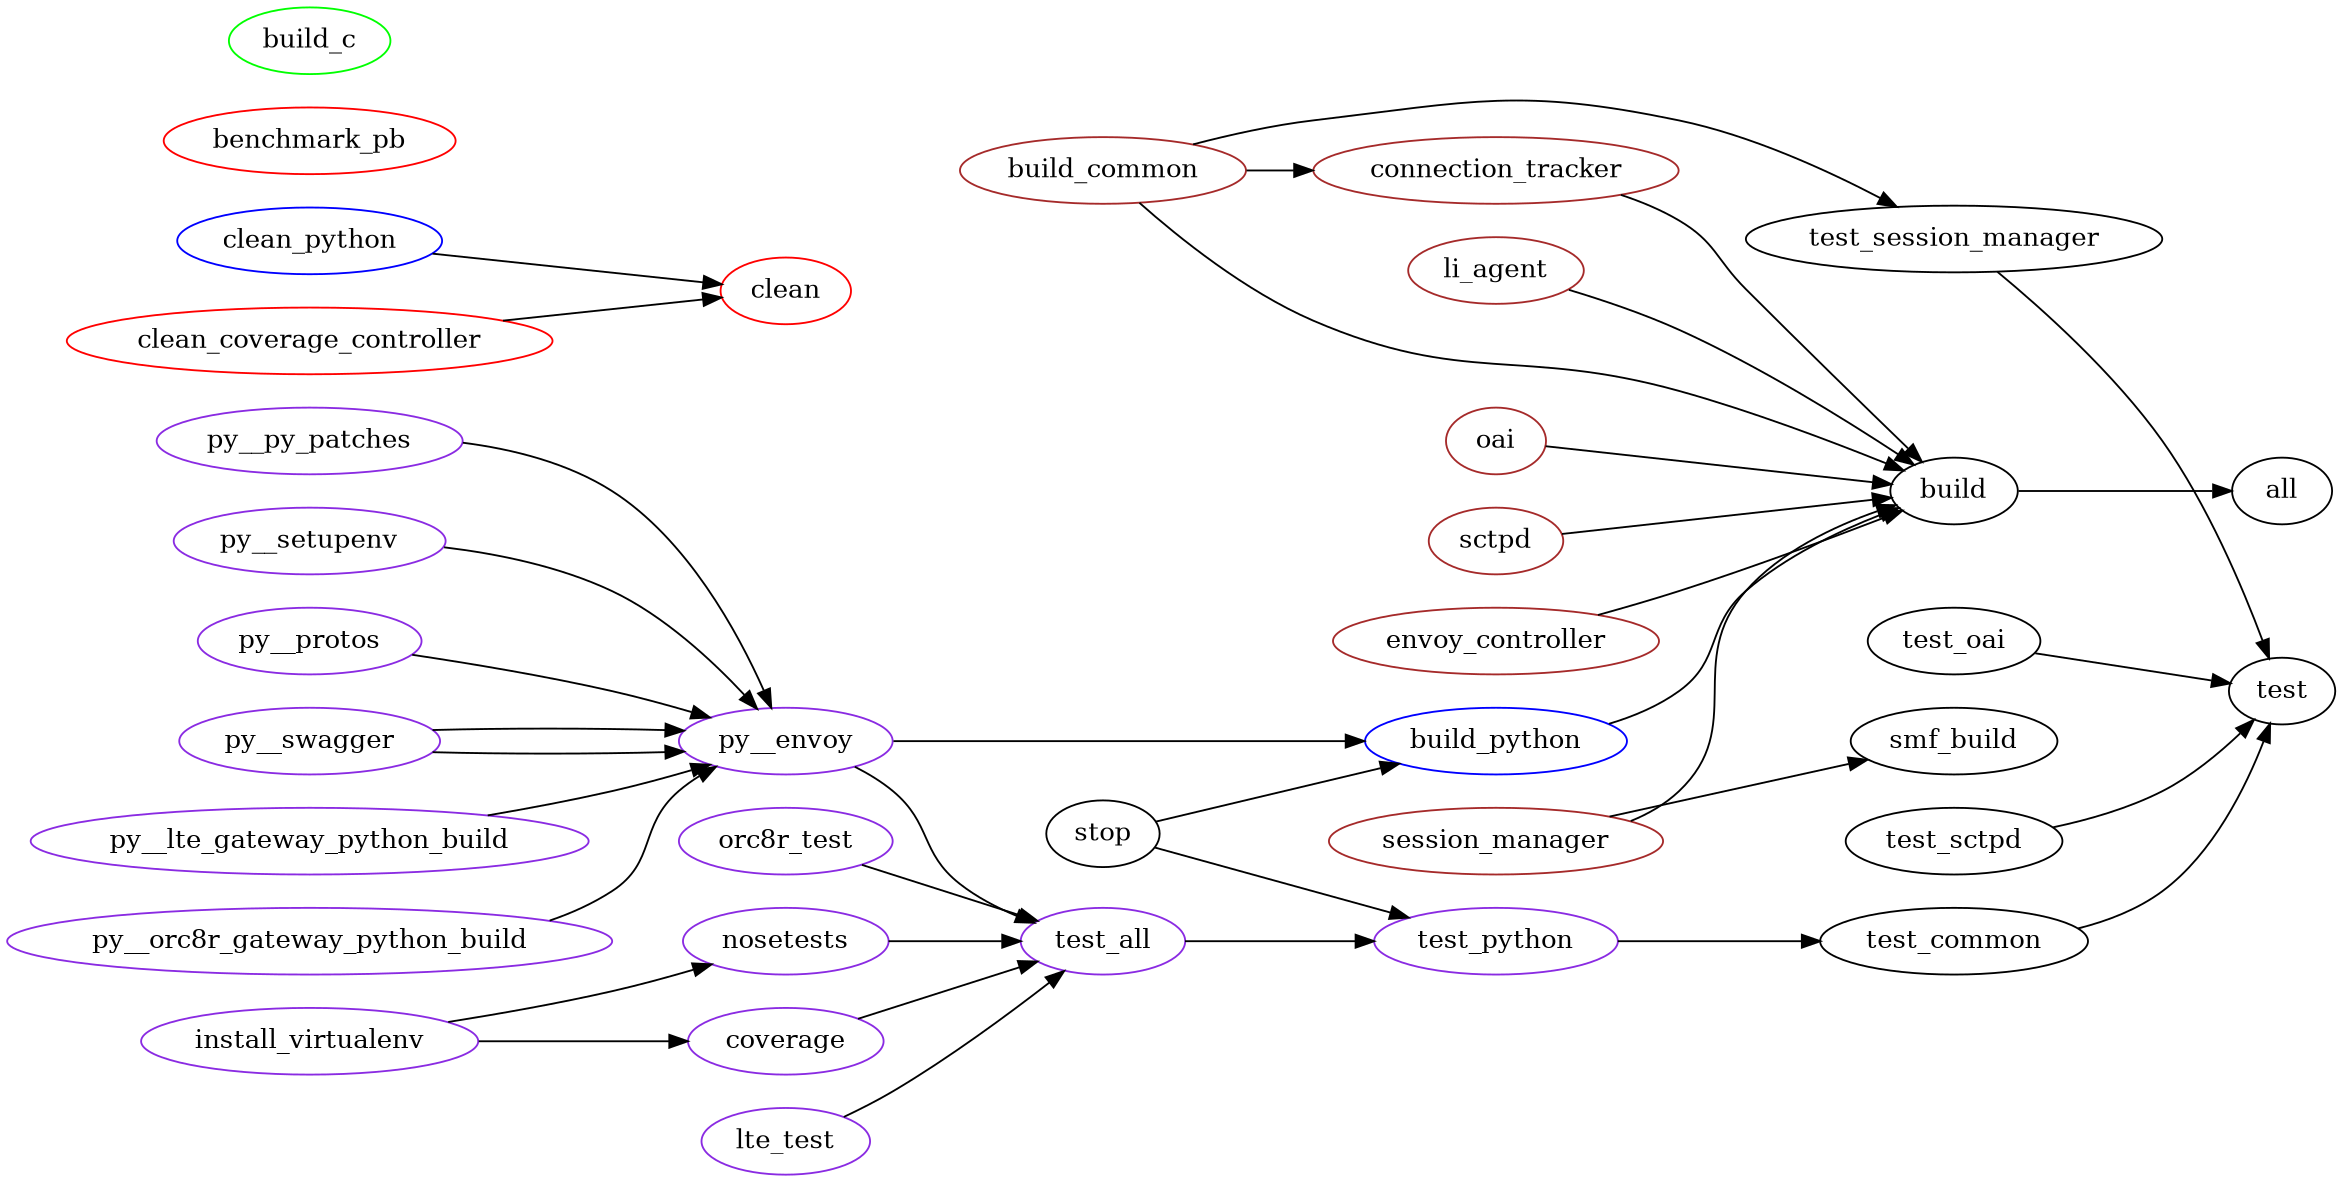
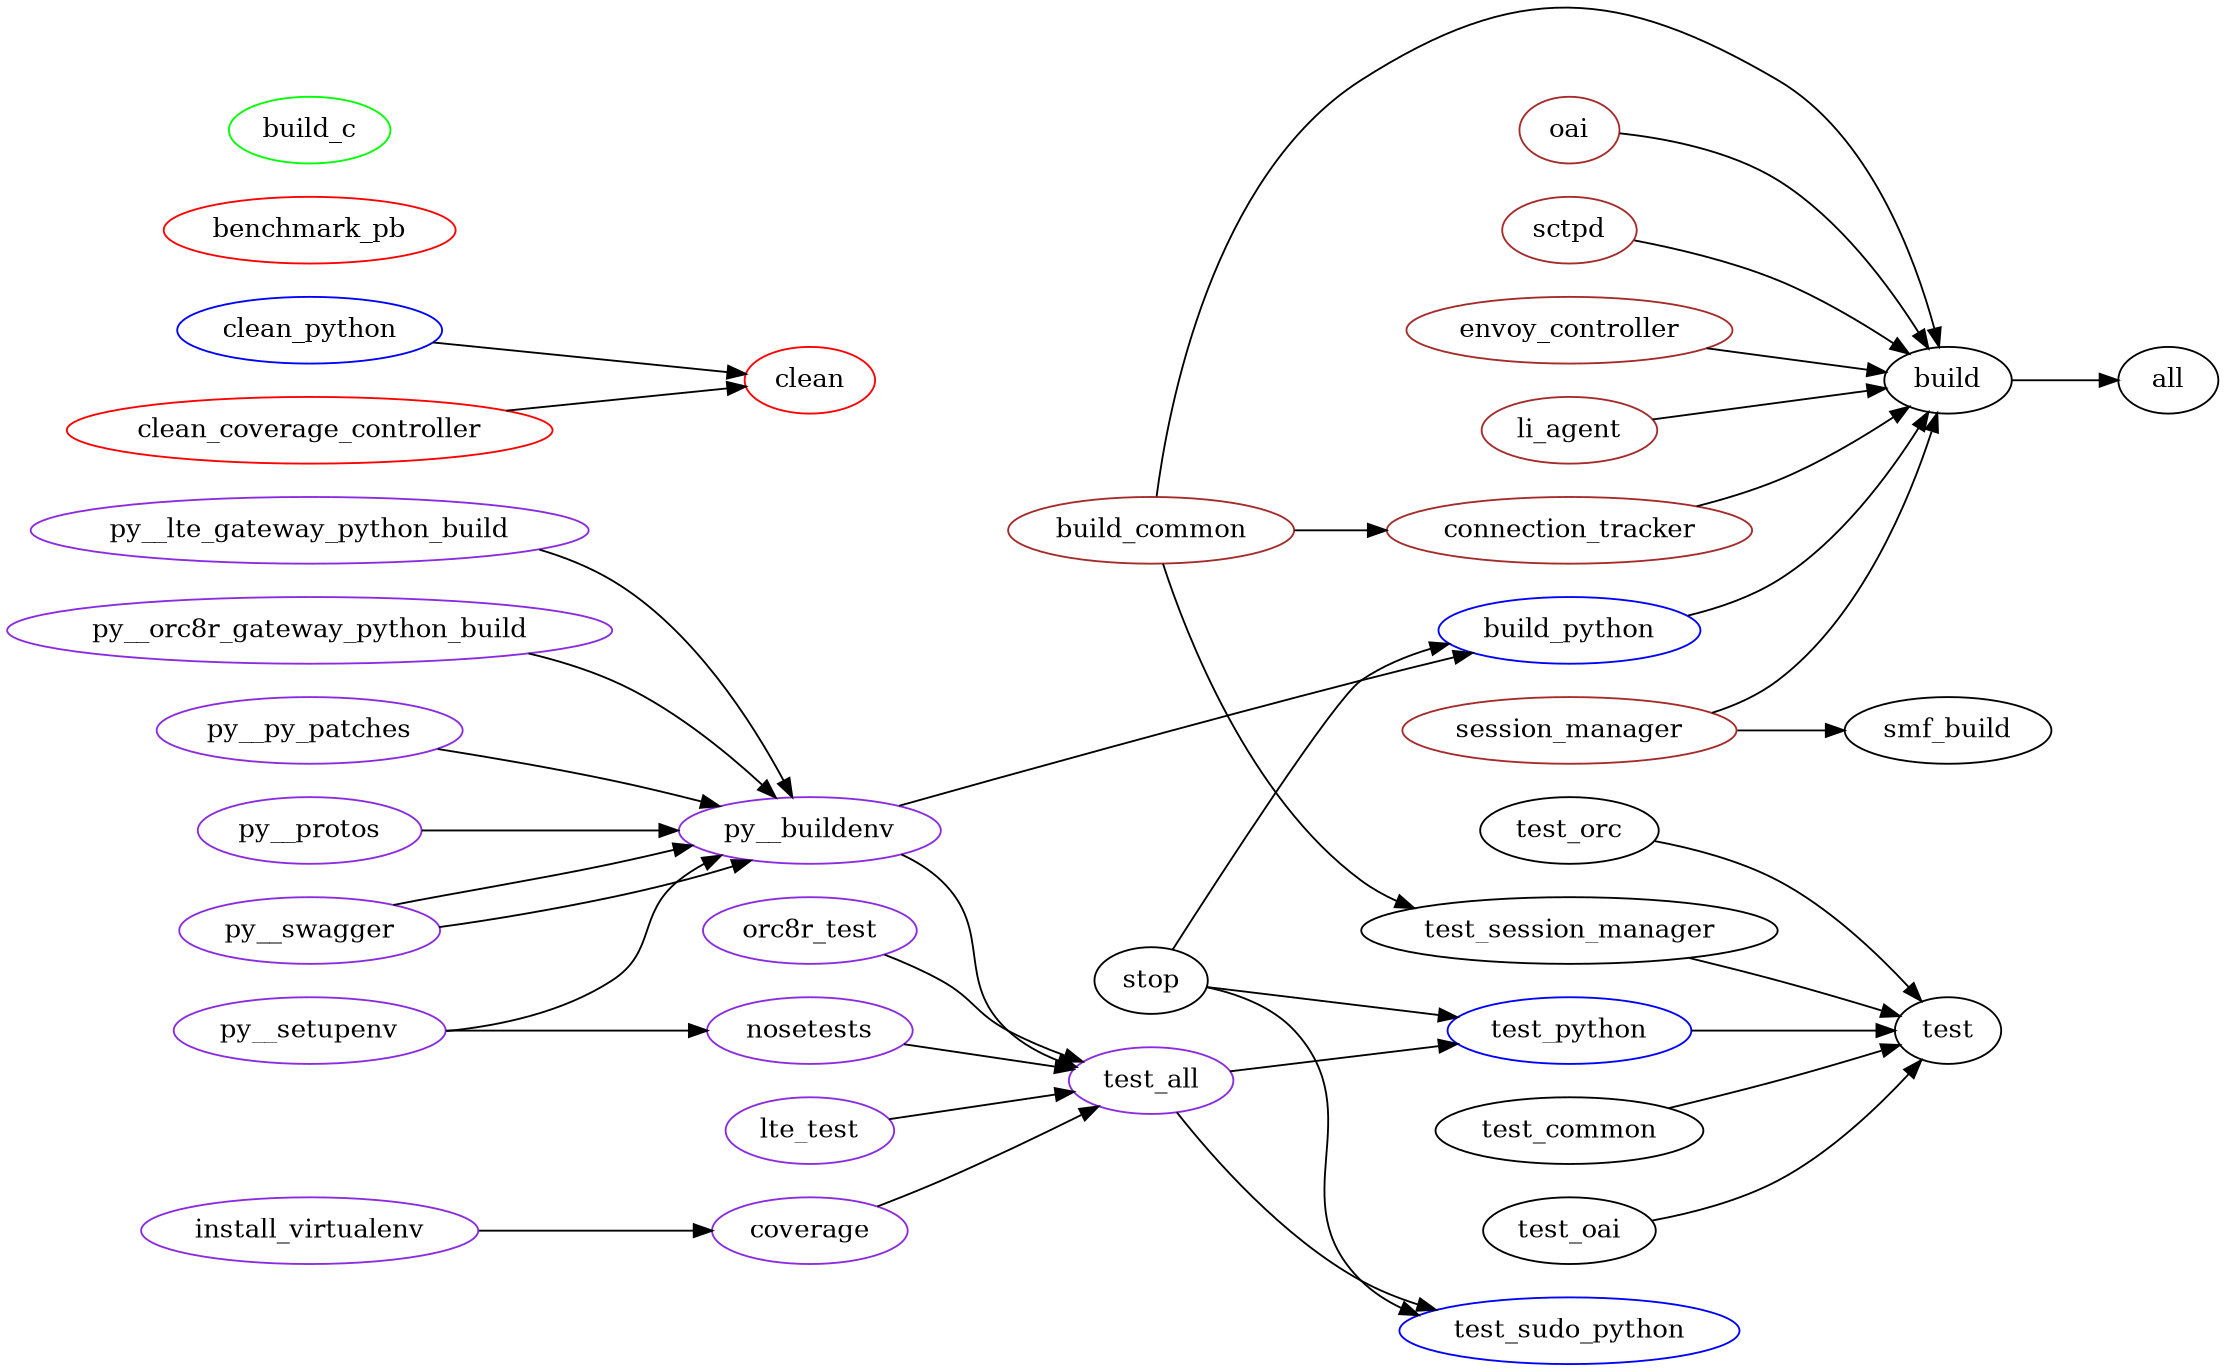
node "py__envoy": label "py__envoy" -> "py__buildenv"
node "test_sctpd": label "test_sctpd" -> "test_orc"
node "test_python": color blueviolet -> blue
edge "test_python" -> "test_common": now "test_python" -> "test"
edge "install_virtualenv" -> "nosetests": now "py__setupenv" -> "nosetests"
node "test_sudo_python": added
